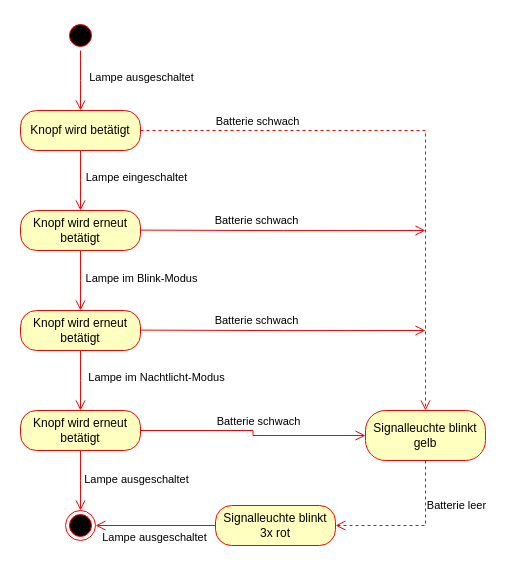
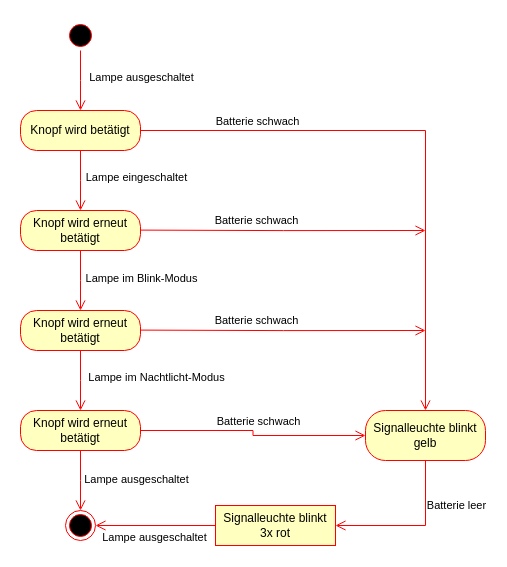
edge "Knopf wird betätigt" -> "Signalleuchte blinkt gelb": style dashed -> solid
node "Signalleuchte blinkt 3x rot": shape rounded rectangle -> rectangle
edge "Signalleuchte blinkt gelb" -> "Signalleuchte blinkt 3x rot": style dashed -> solid
